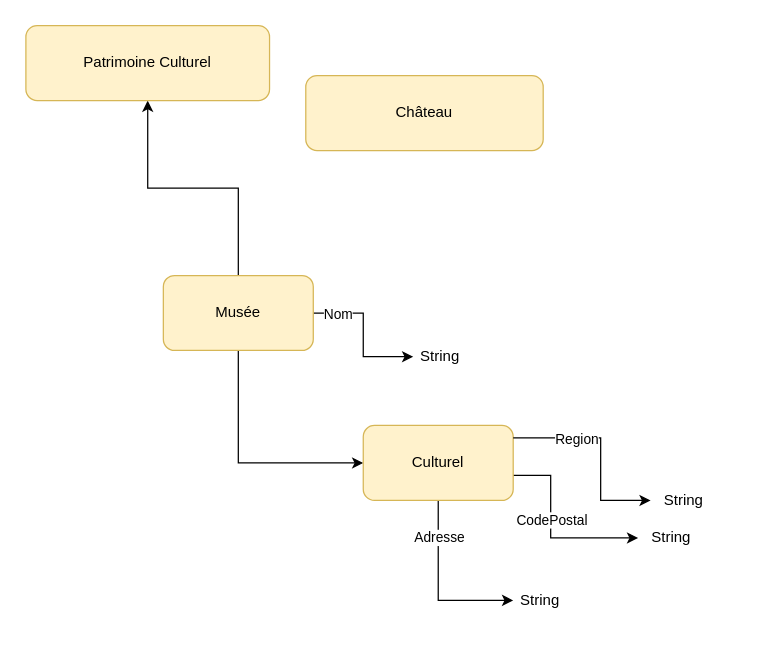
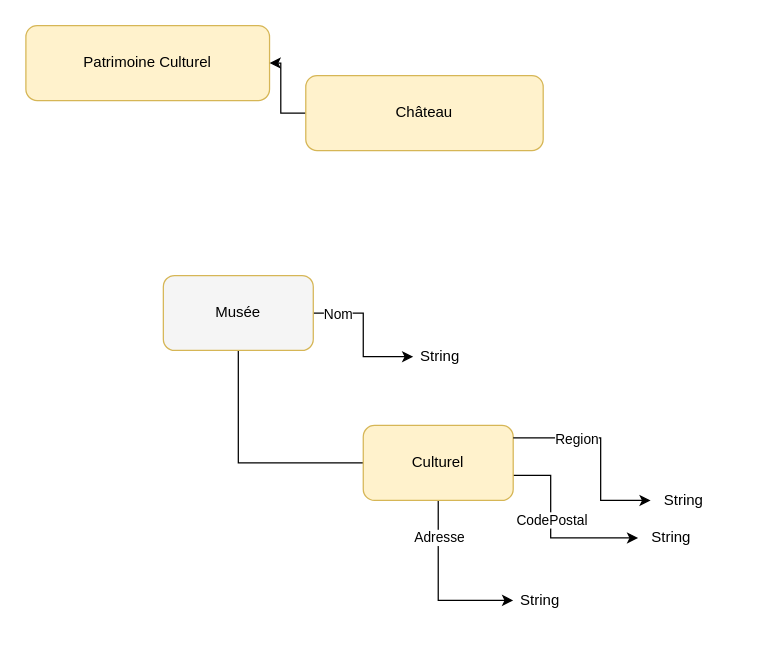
edge "Château" -> "Patrimoine Culturel": added
edge "Musée" -> "Patrimoine Culturel": removed
node "Musée": fillcolor #fff2cc -> #f5f5f5
edge "Musée" -> "Culturel": arrowhead classic -> none
